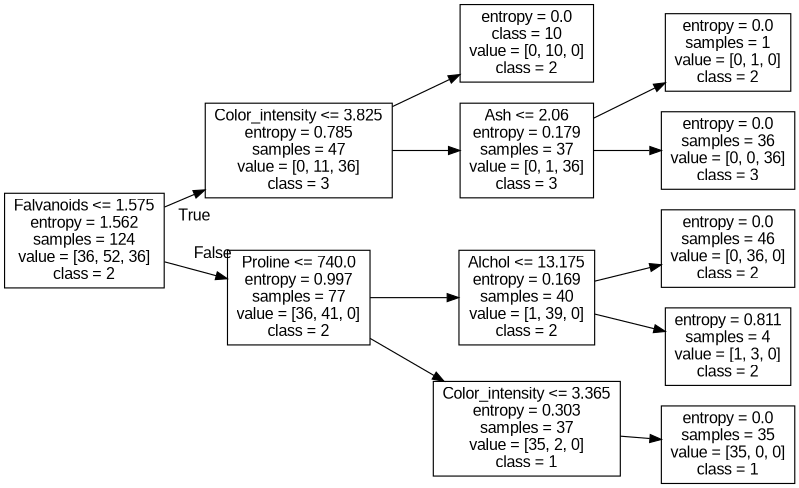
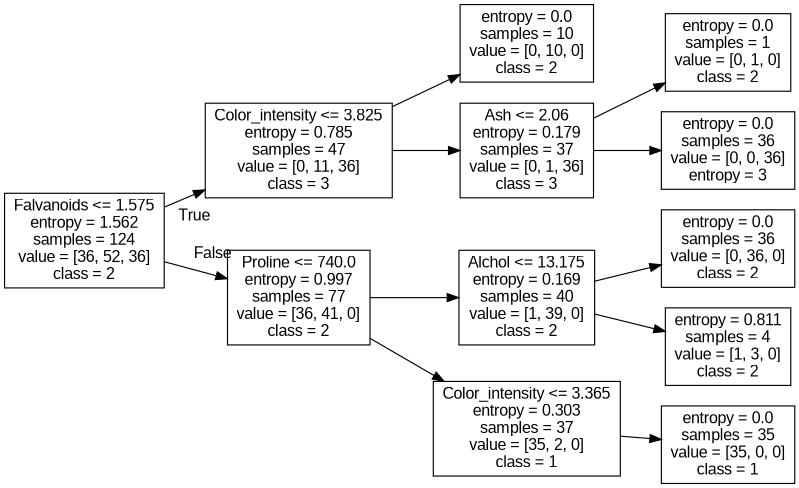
node "entropy = 0.0 class = 10 value = [0, 10, 0] class = 2": label "entropy = 0.0 class = 10 value = [0, 10, 0] class = 2" -> "entropy = 0.0 samples = 10 value = [0, 10, 0] class = 2"
node "entropy = 0.0 samples = 36 value = [0, 0, 36] class = 3": label "entropy = 0.0 samples = 36 value = [0, 0, 36] class = 3" -> "entropy = 0.0 samples = 36 value = [0, 0, 36] entropy = 3"
node "entropy = 0.0 samples = 46 value = [0, 36, 0] class = 2": label "entropy = 0.0 samples = 46 value = [0, 36, 0] class = 2" -> "entropy = 0.0 samples = 36 value = [0, 36, 0] class = 2"
